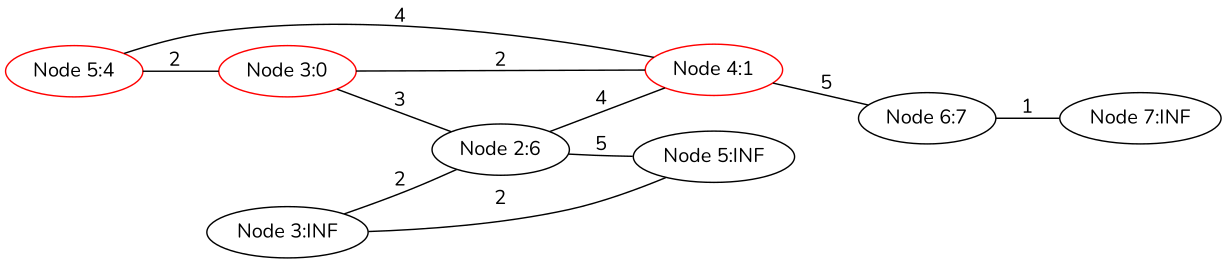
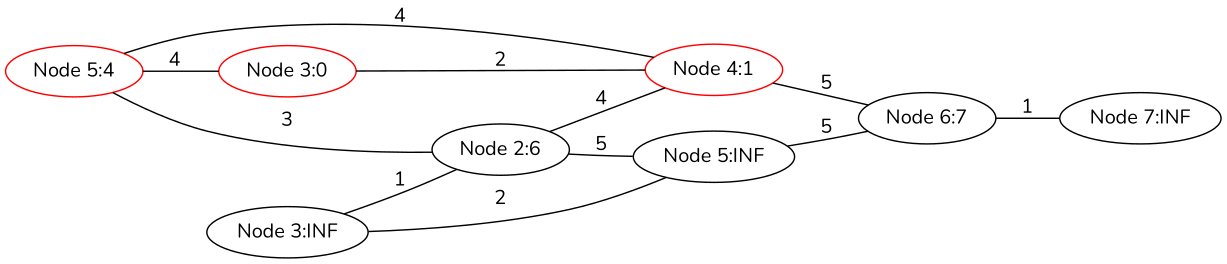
edge "Node 5:4" -- "Node 3:0": label "2" -> "4"
edge "Node 3:0" -- "Node 2:6": now "Node 5:4" -- "Node 2:6"
edge "Node 6:7" -- "Node 5:INF": added, label "5"
edge "Node 2:6" -- "Node 3:INF": label "2" -> "1"
